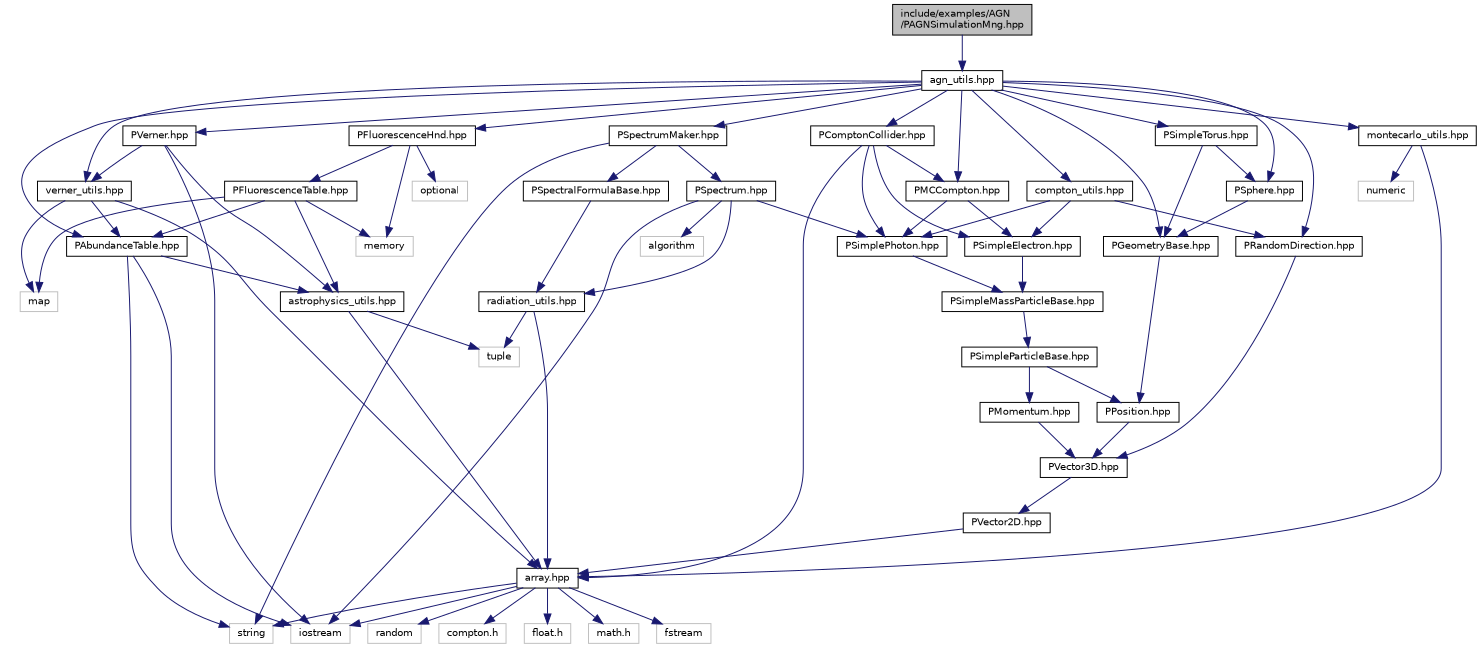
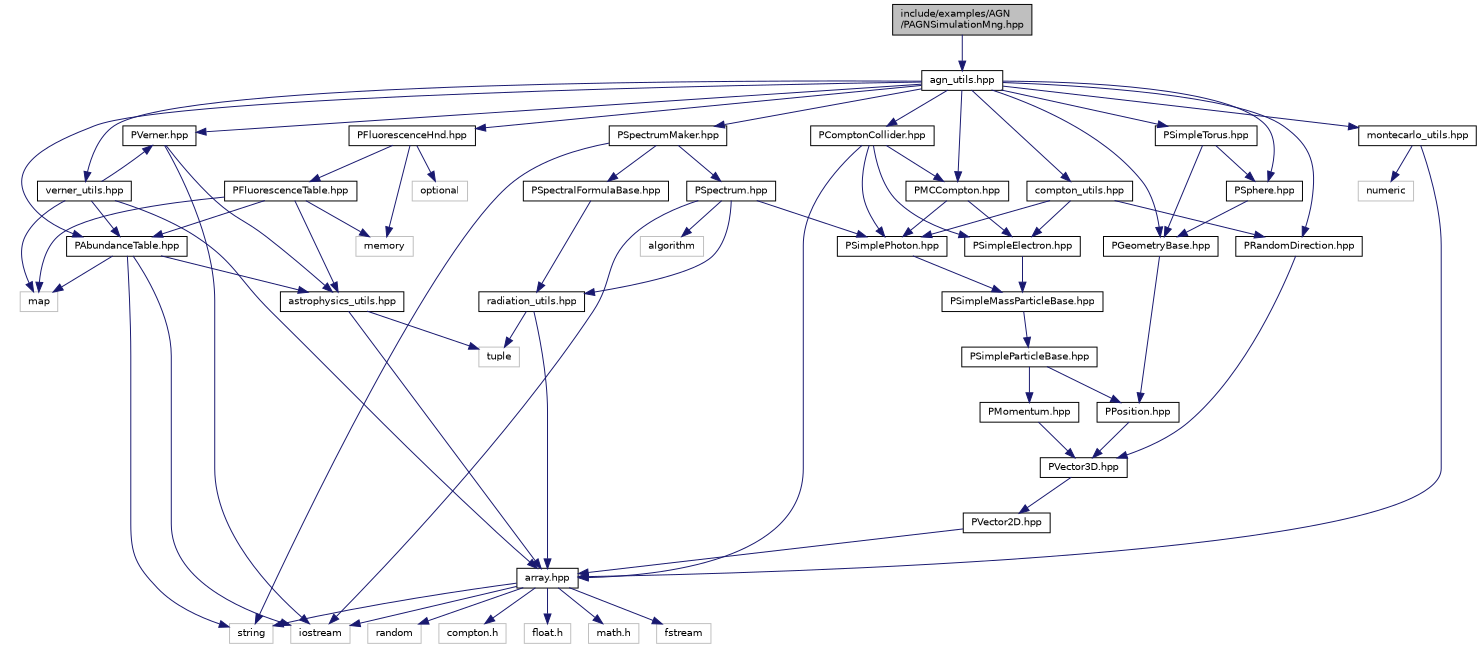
edge "PVerner.hpp" -> "verner_utils.hpp": reversed
edge "PAbundanceTable.hpp" -> "map": added
